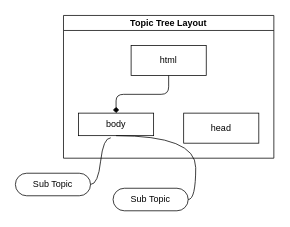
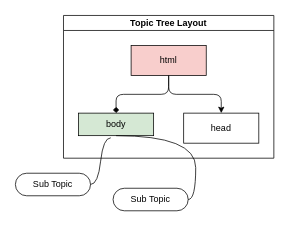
node "html": fillcolor #ffffff -> #f8cecc
edge "html" -> "head": added
node "body": fillcolor #ffffff -> #d5e8d4
